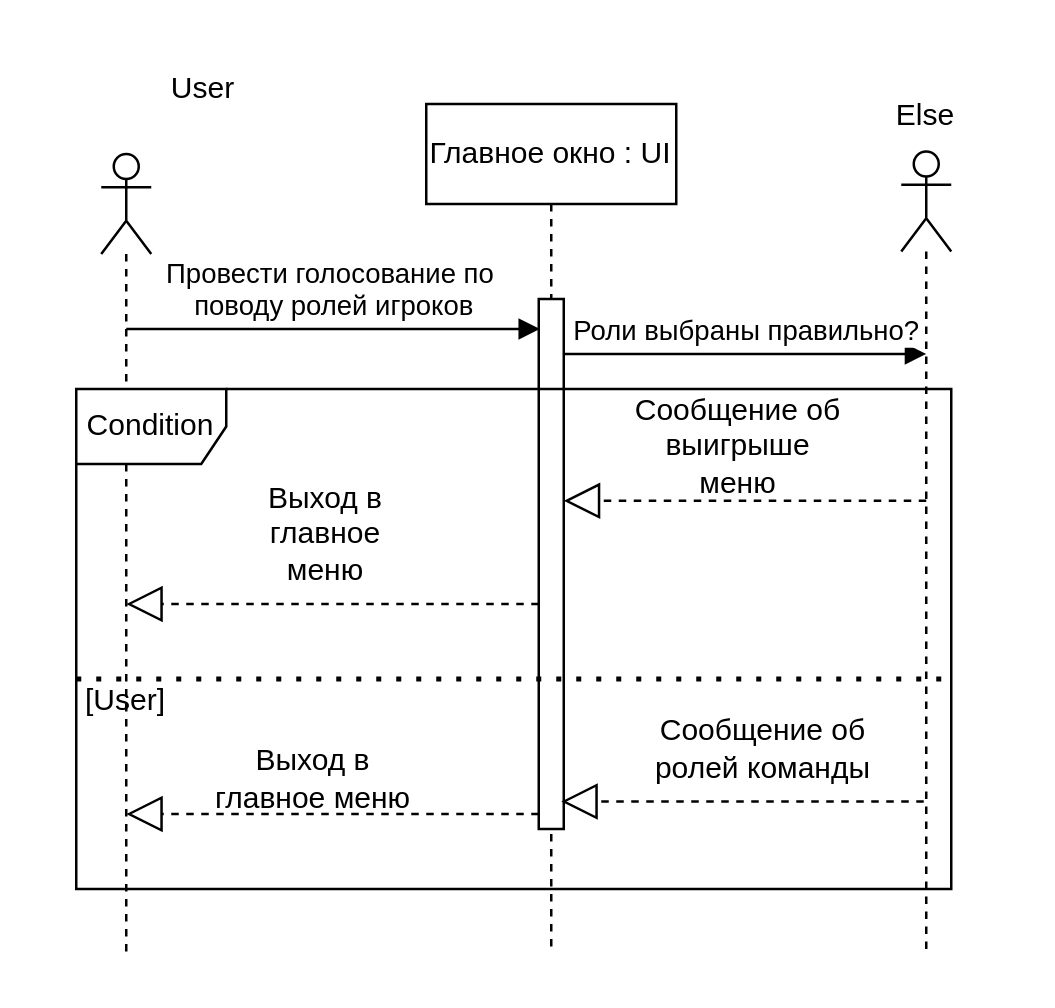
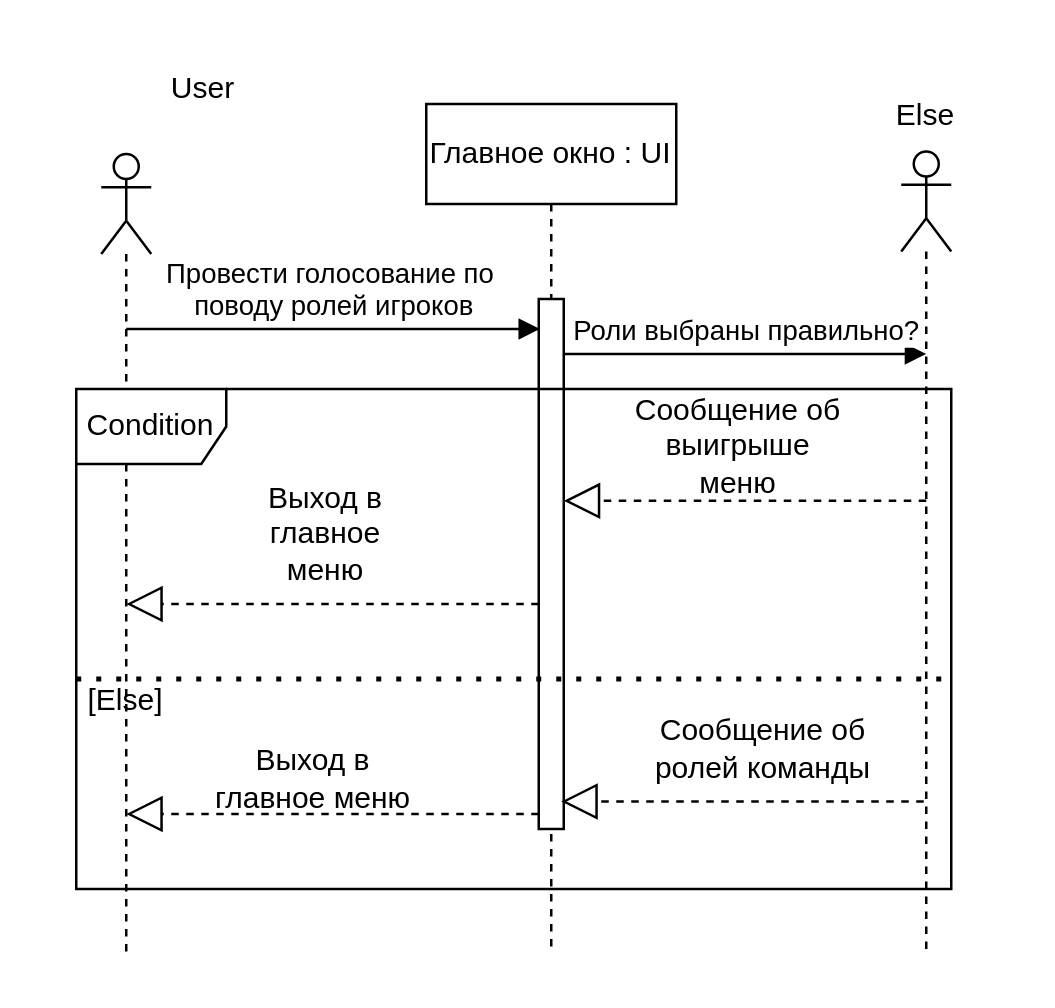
node "[User]": label "[User]" -> "[Else]"
